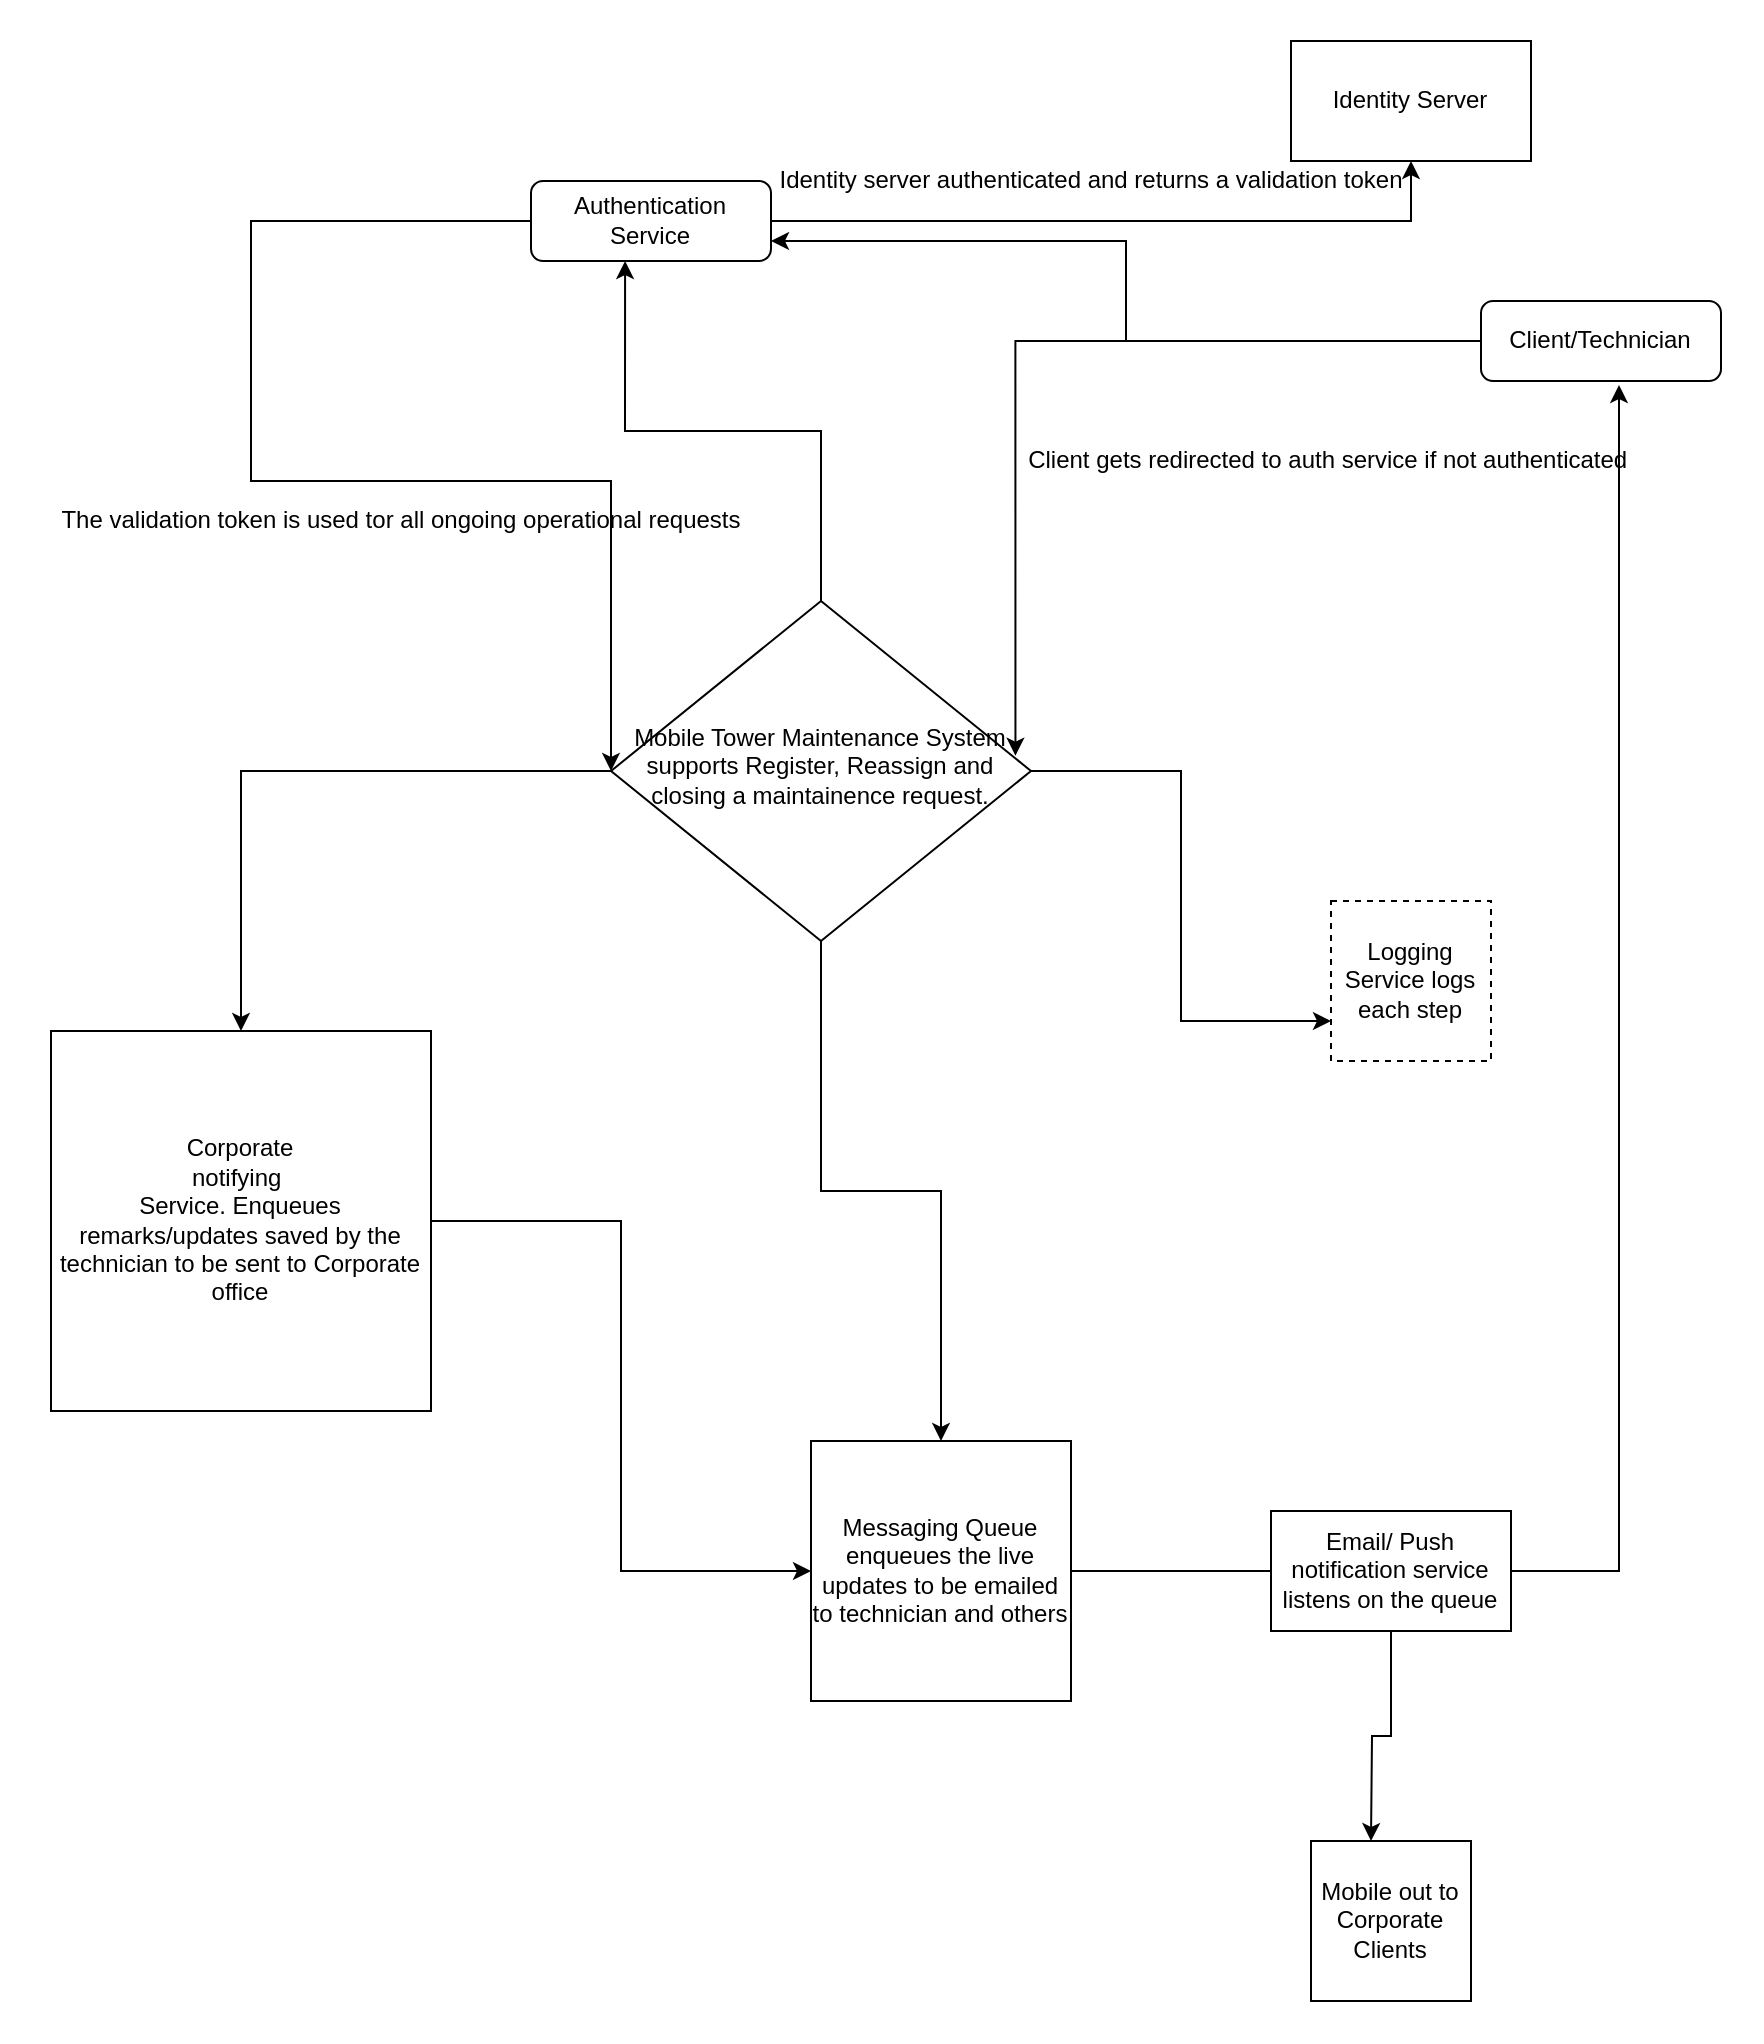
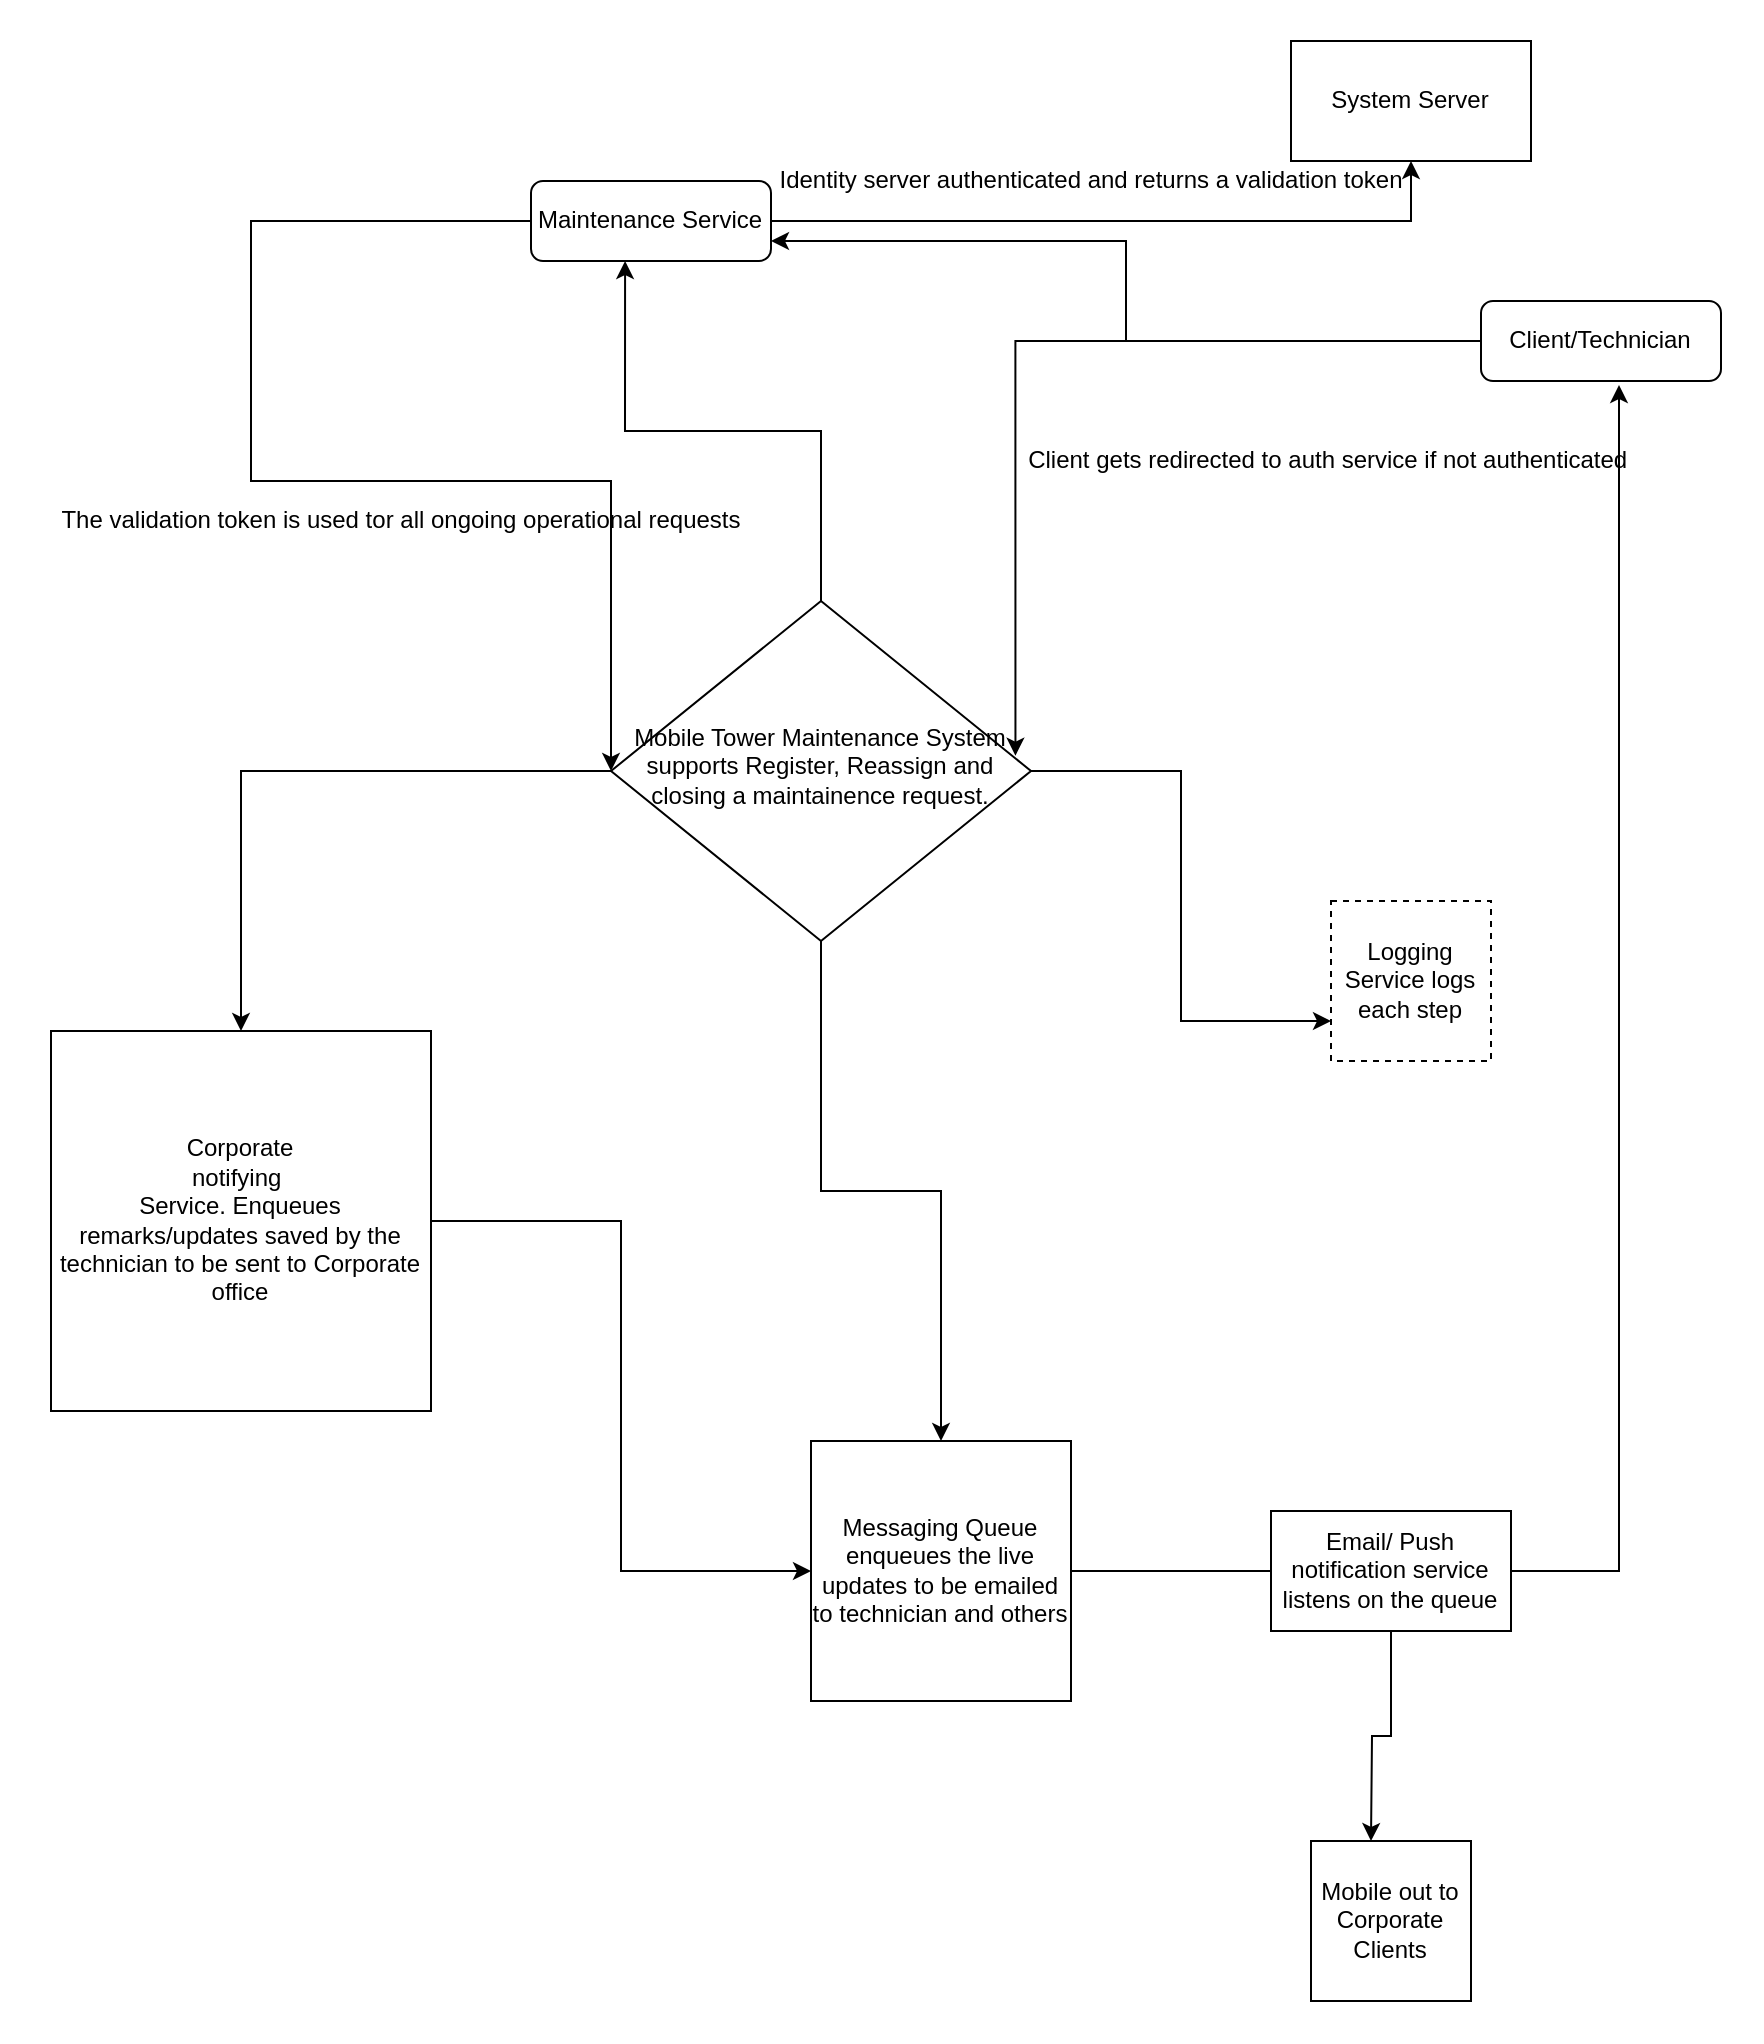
node "Identity Server": label "Identity Server" -> "System Server"
node "Authentication Service": label "Authentication Service" -> "Maintenance Service"
